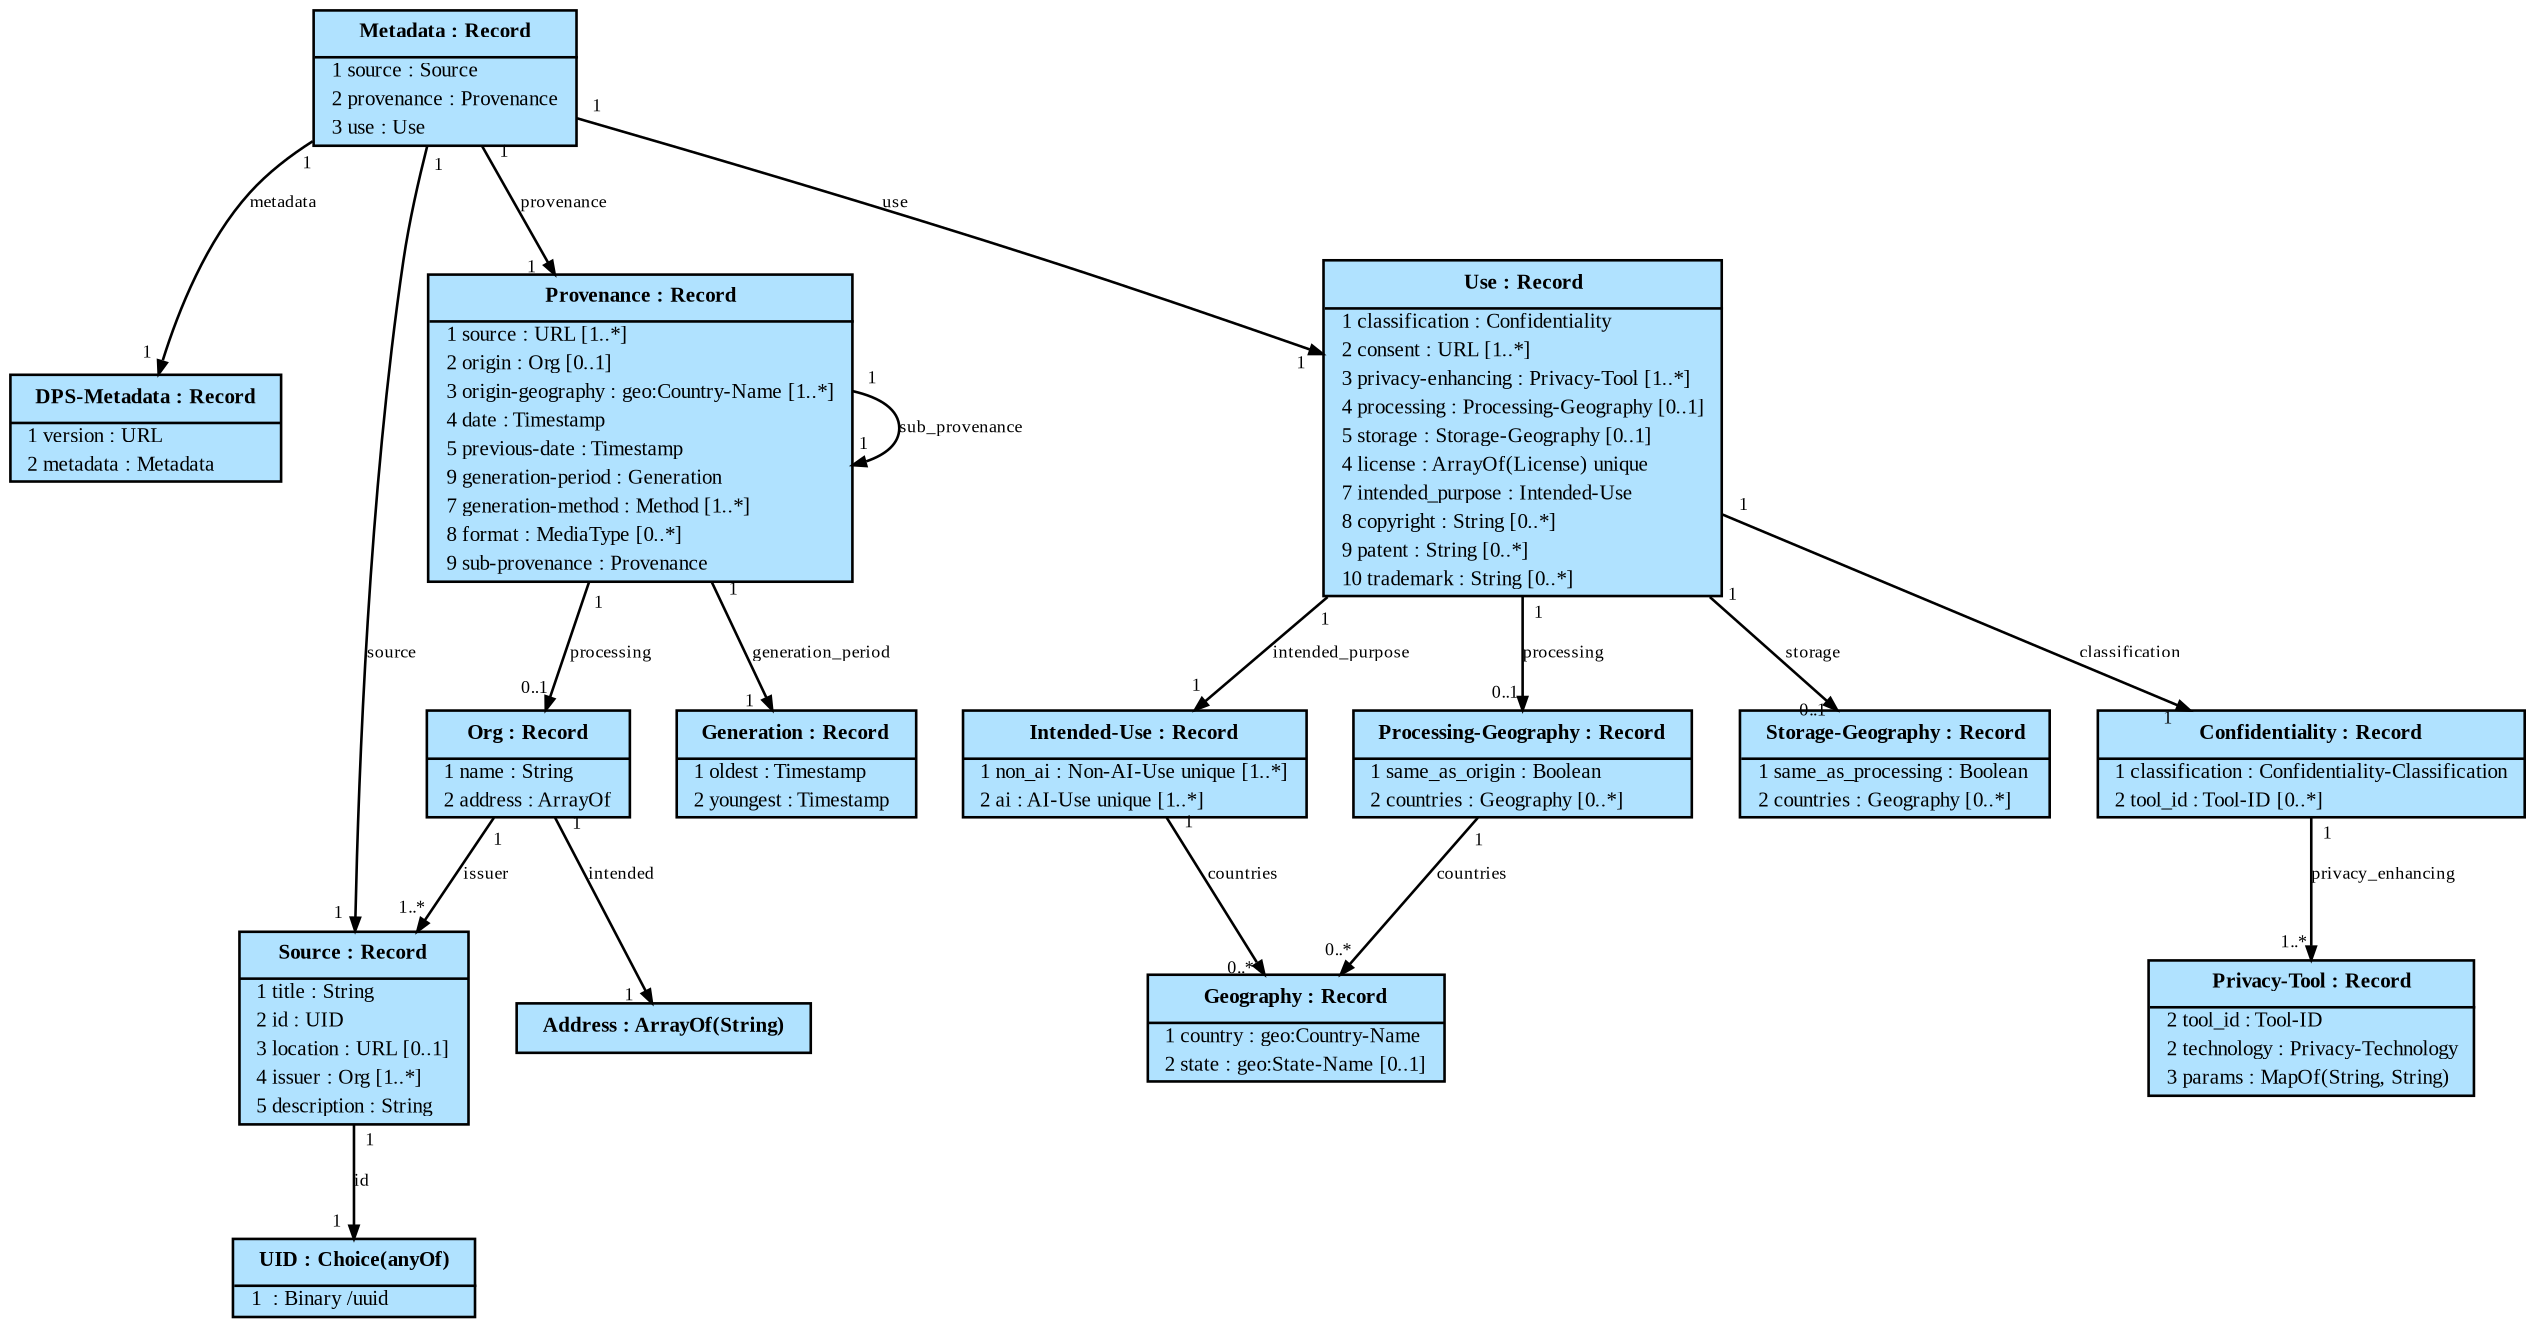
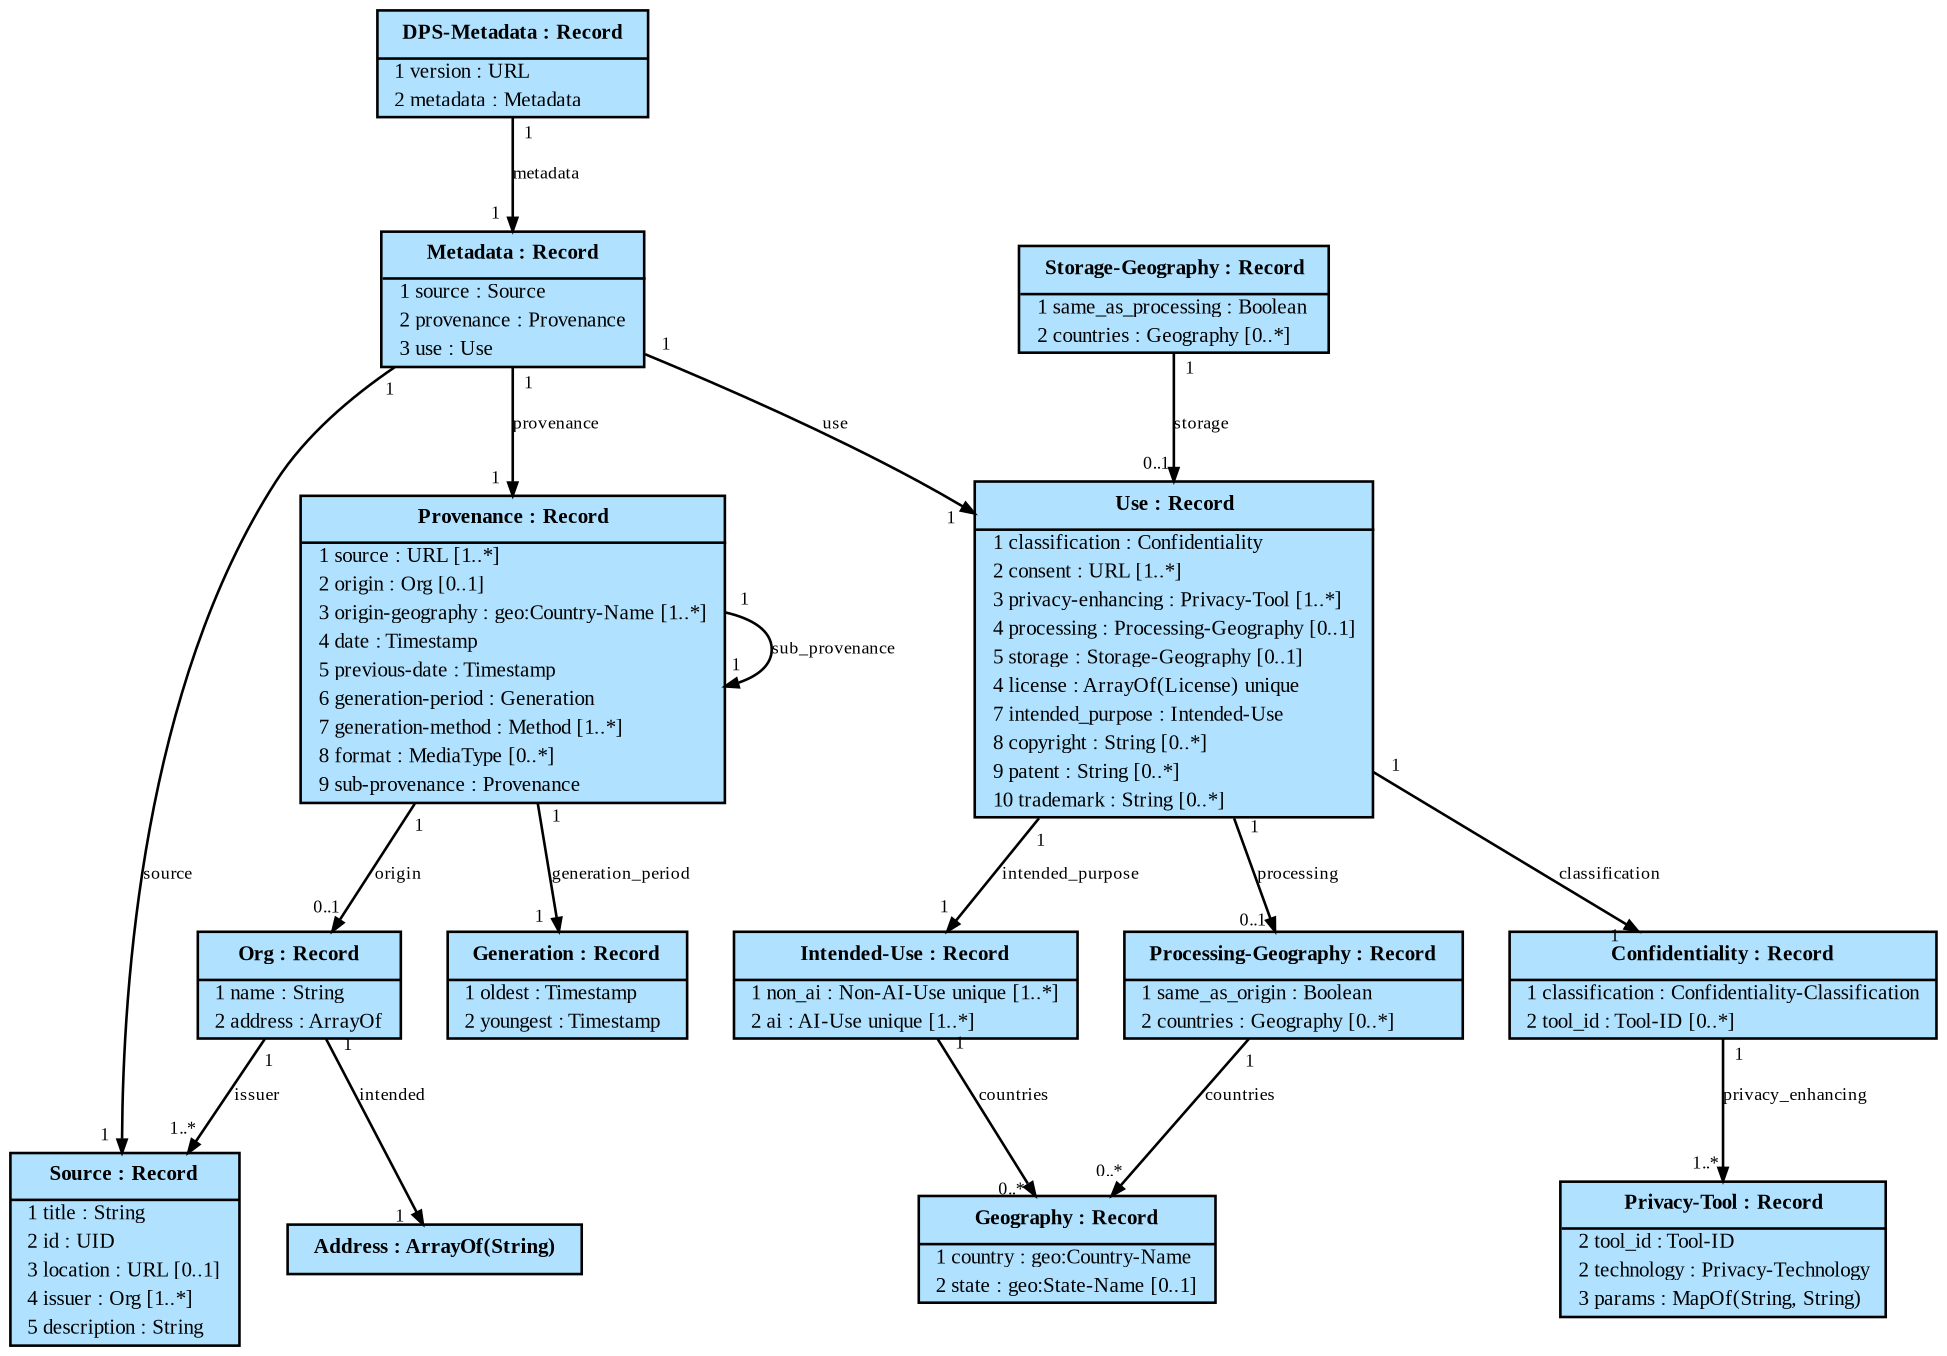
edge "Metadata : Record" -> "DPS-Metadata : Record": reversed
node "Provenance : Record": text "9 generation-period : Generation" -> "6 generation-period : Generation"
edge "Use : Record" -> "Storage-Geography : Record": reversed
edge "Provenance : Record" -> "Org : Record": label "processing" -> "origin"
node "UID : Choice(anyOf)": removed
